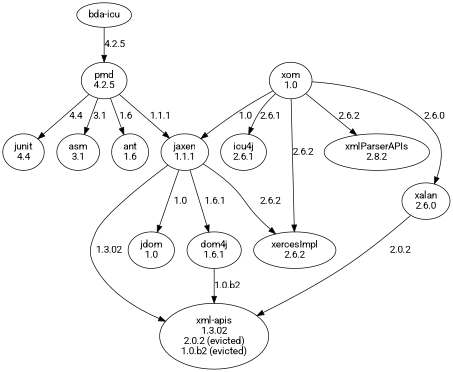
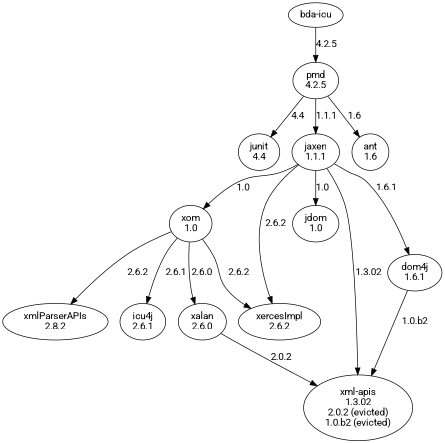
edge "xom 1.0" -> "jaxen 1.1.1": reversed
node "asm 3.1": removed
